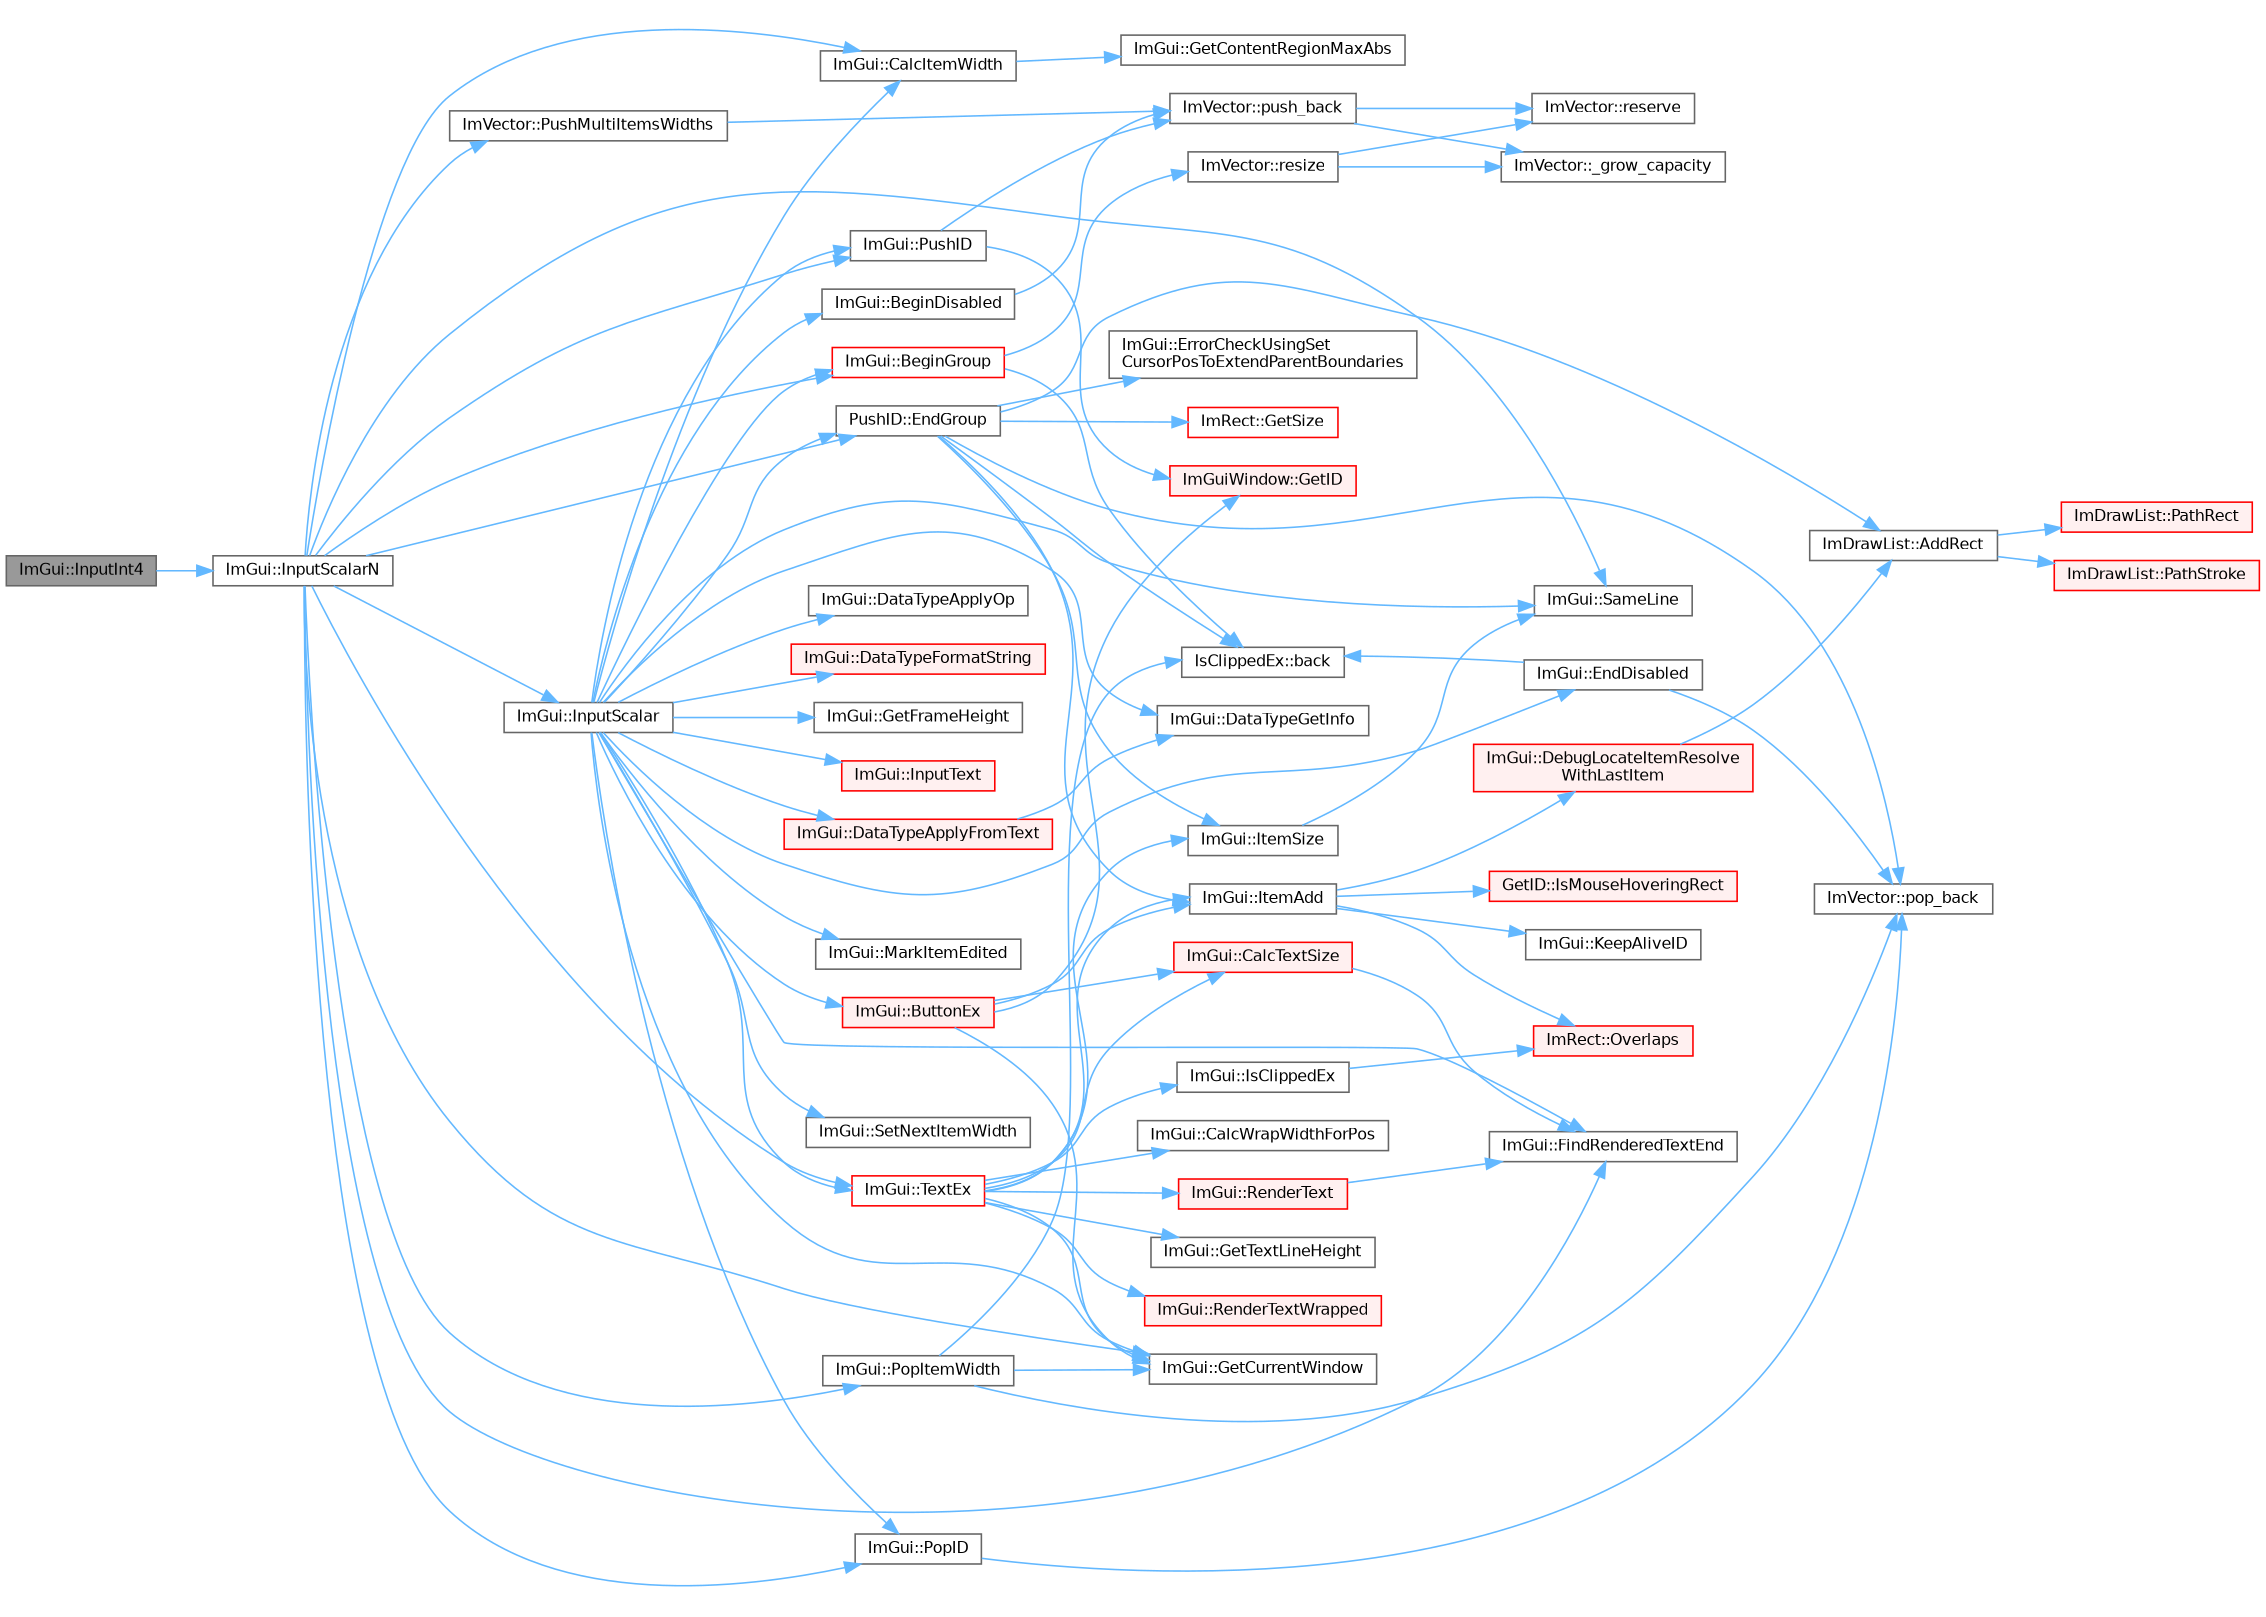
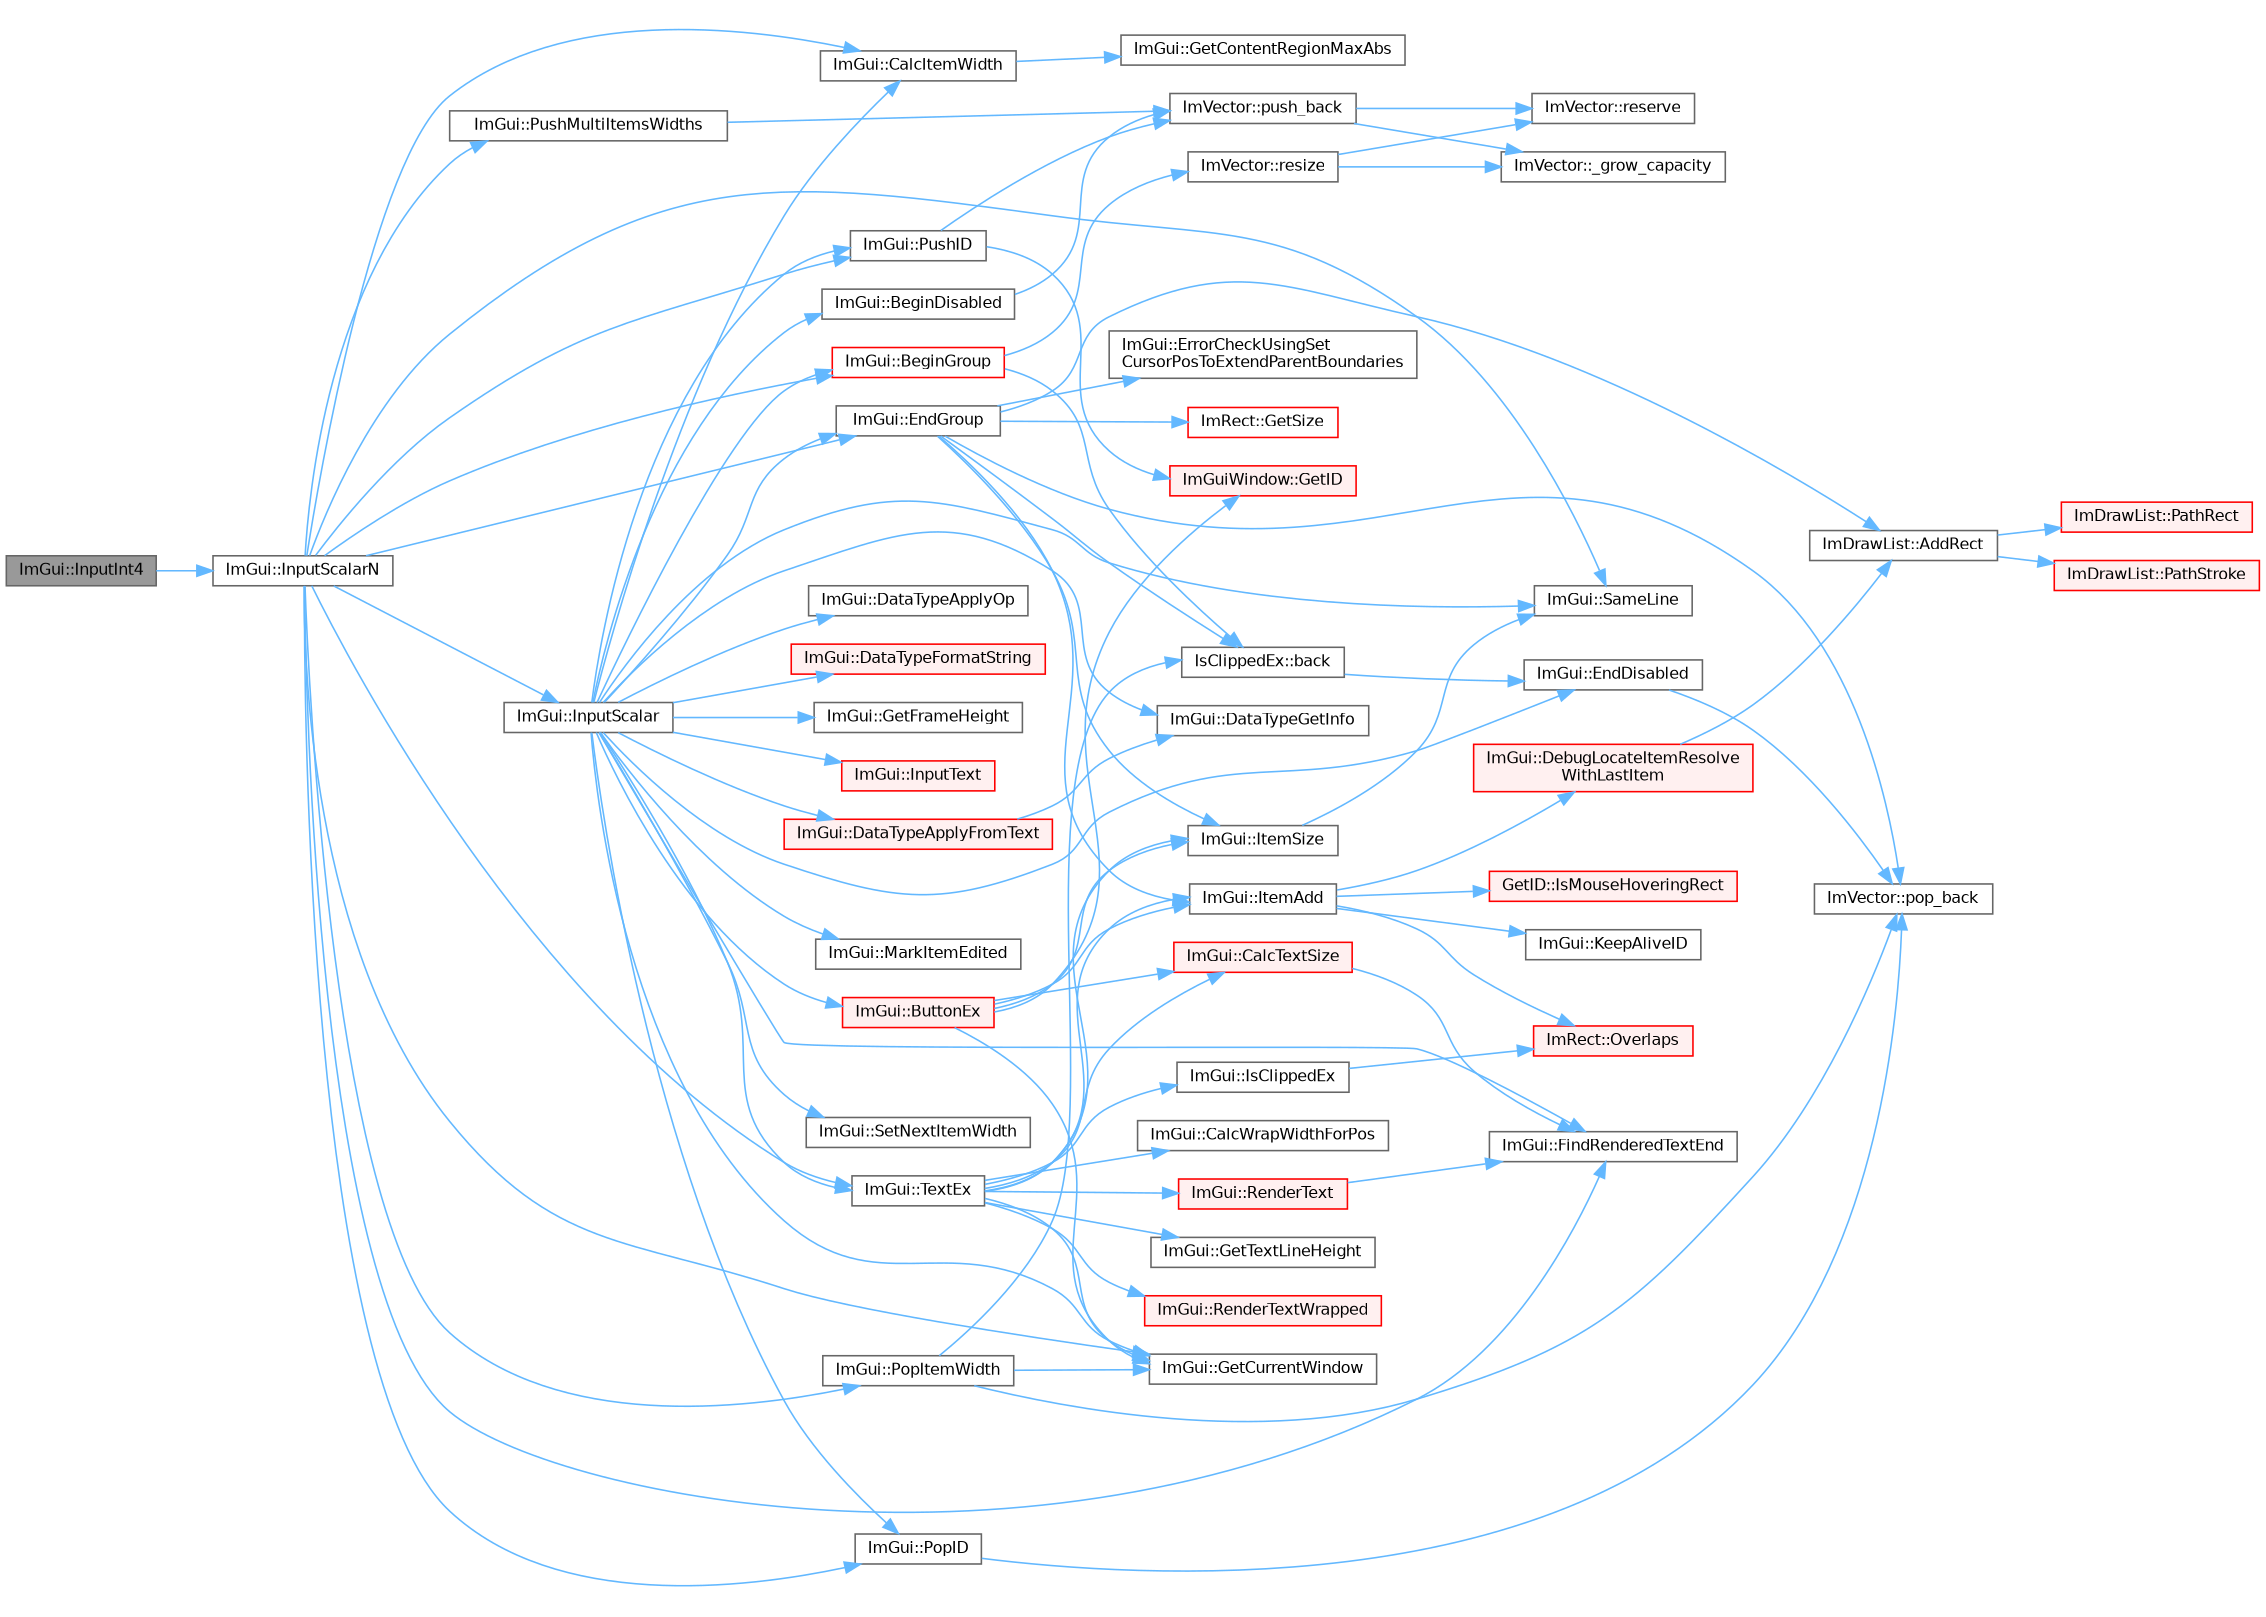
node "ImVector::PushMultiItemsWidths": label "ImVector::PushMultiItemsWidths" -> "ImGui::PushMultiItemsWidths"
node "PushID::EndGroup": label "PushID::EndGroup" -> "ImGui::EndGroup"
edge "ImGui::EndDisabled" -> "IsClippedEx::back": reversed
edge "ImGui::ButtonEx" -> "ImGui::ItemSize": added
node "ImGui::TextEx": color red -> grey40
